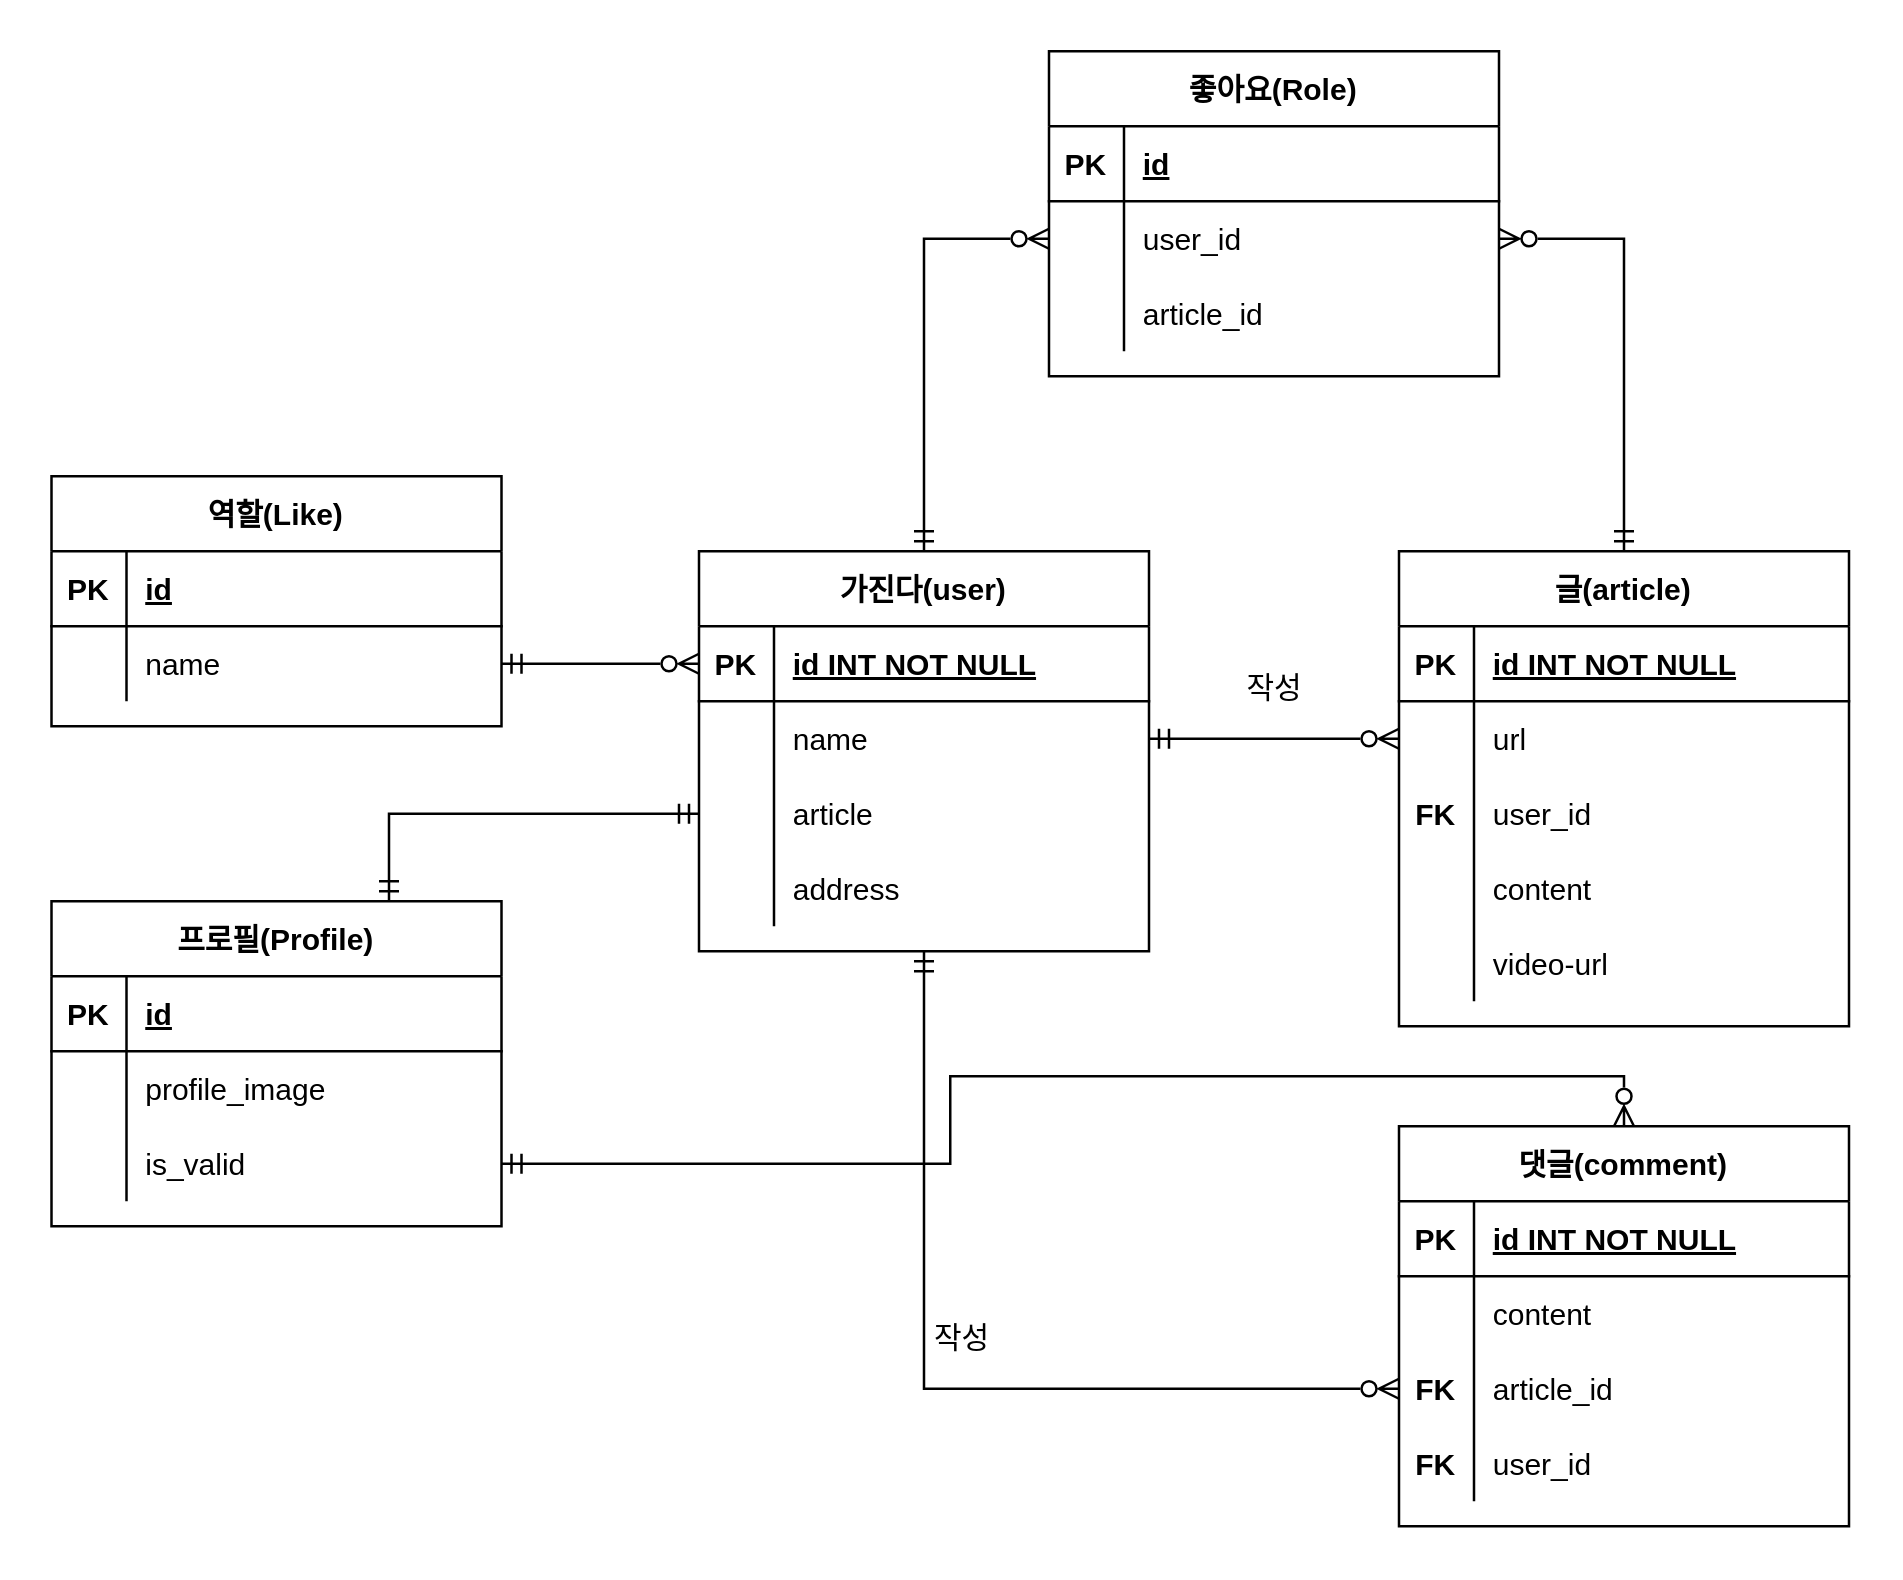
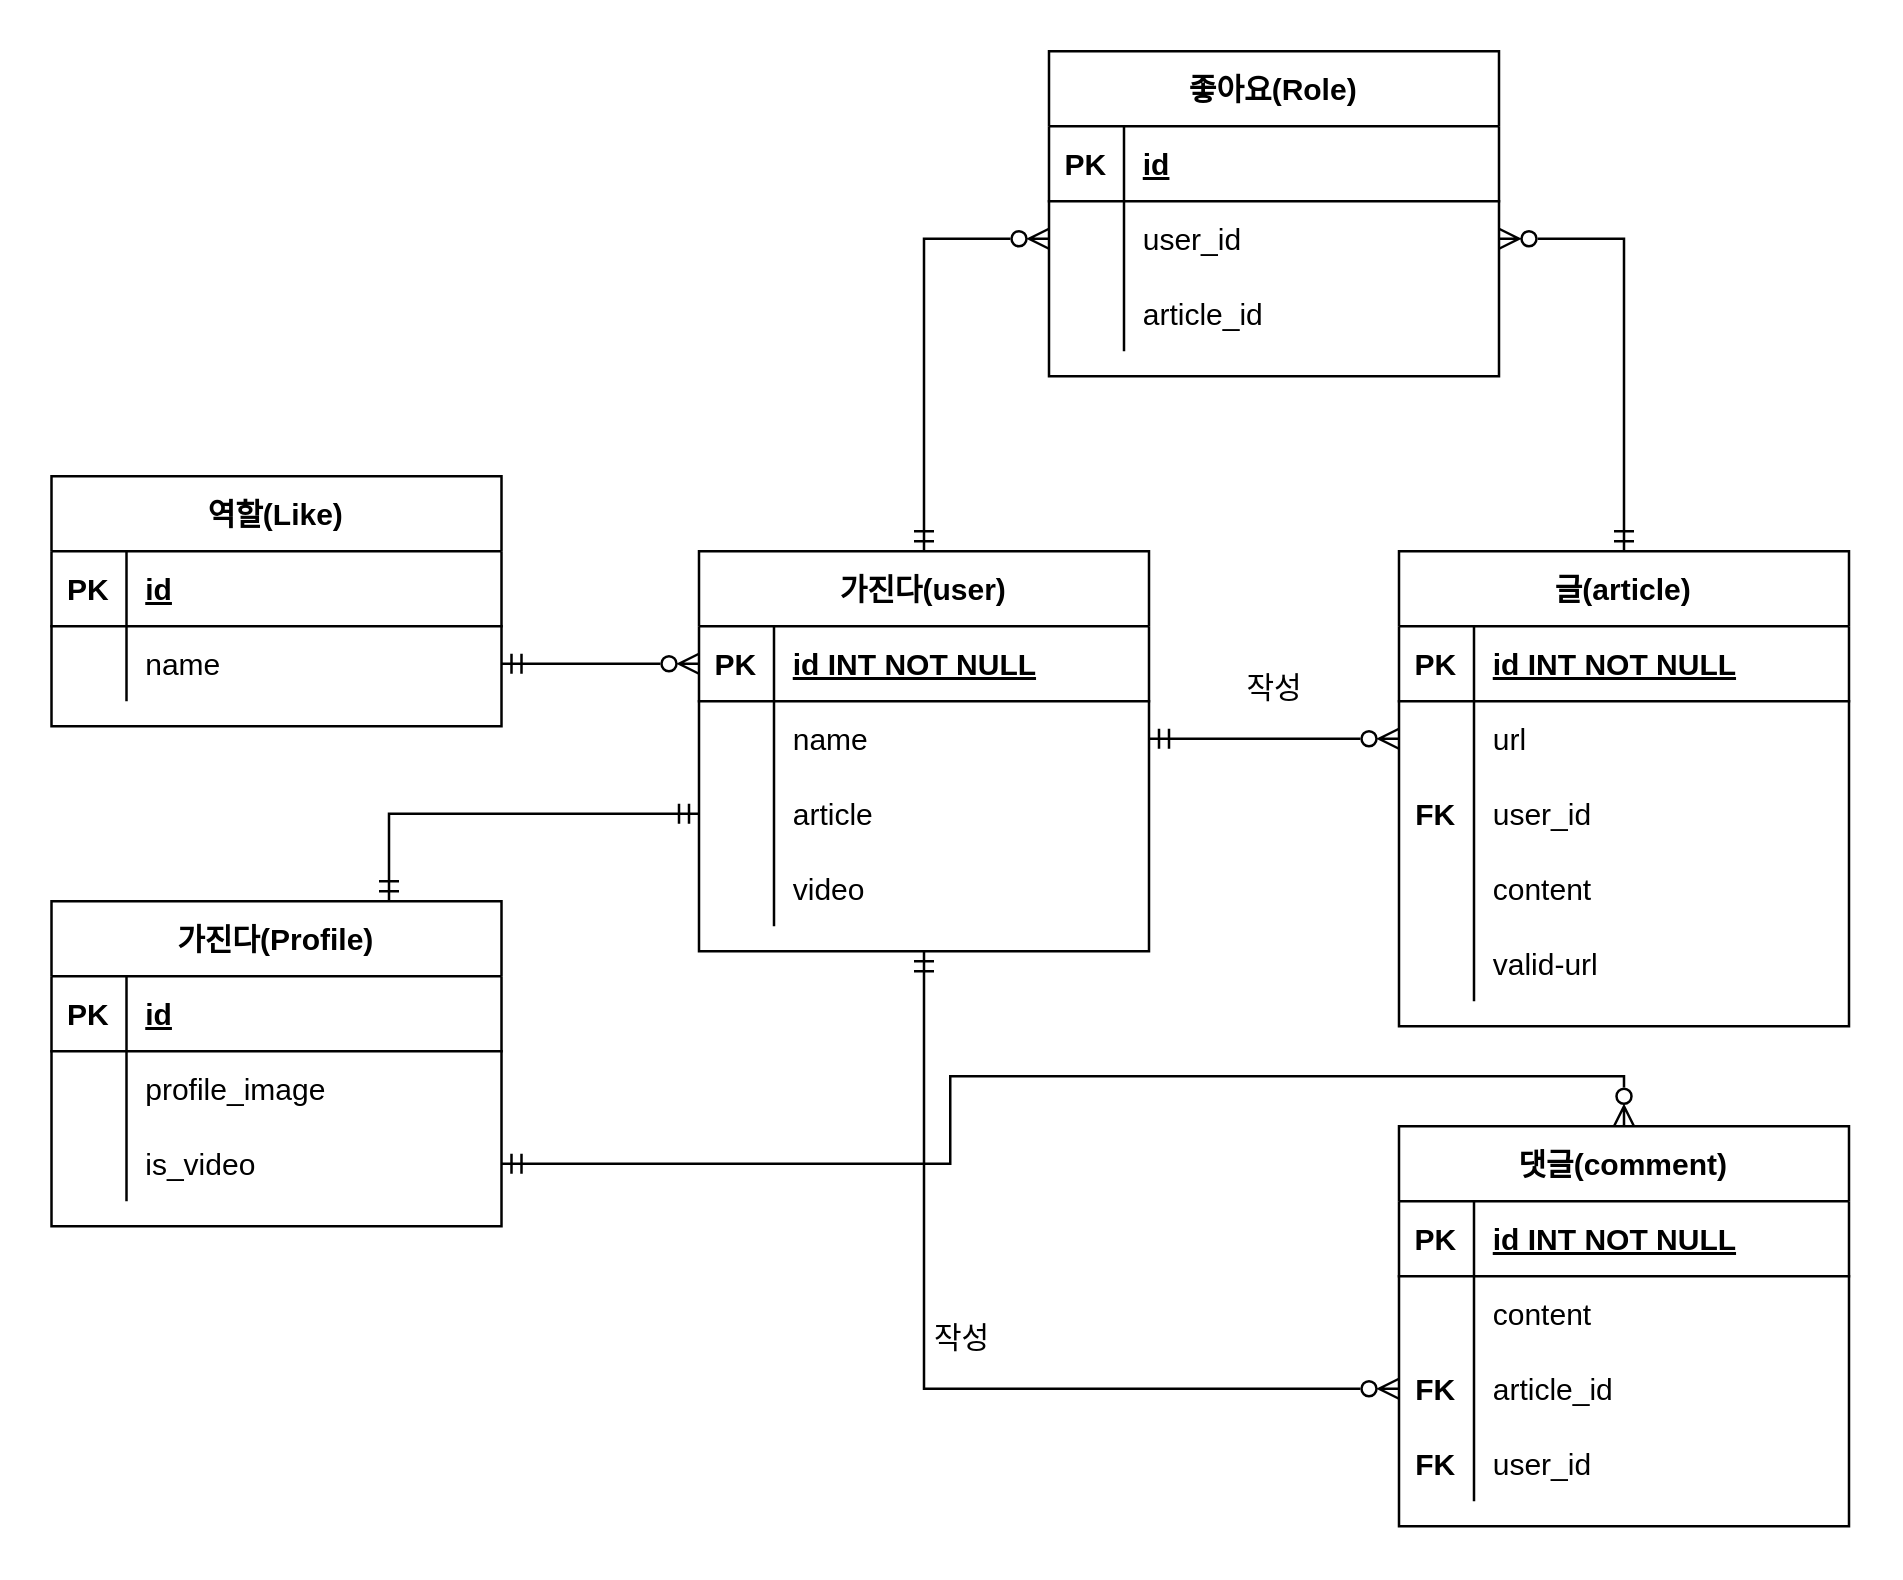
node "address": label "address" -> "video"
node "프로필(Profile)": label "프로필(Profile)" -> "가진다(Profile)"
node "video-url": label "video-url" -> "valid-url"
node "is_valid": label "is_valid" -> "is_video"
